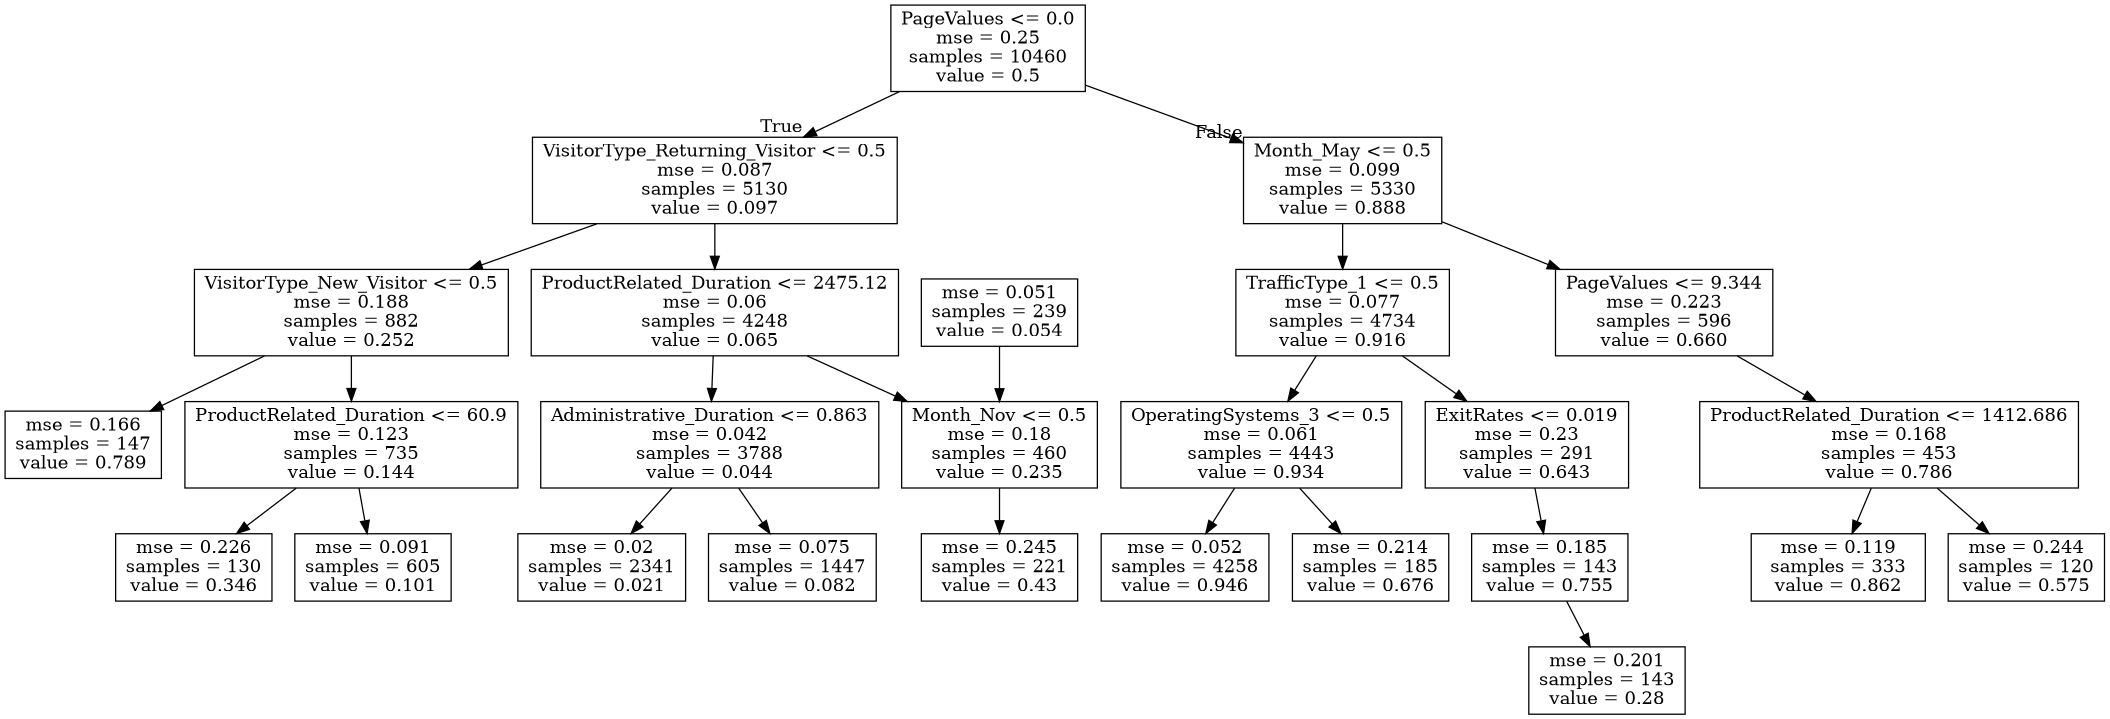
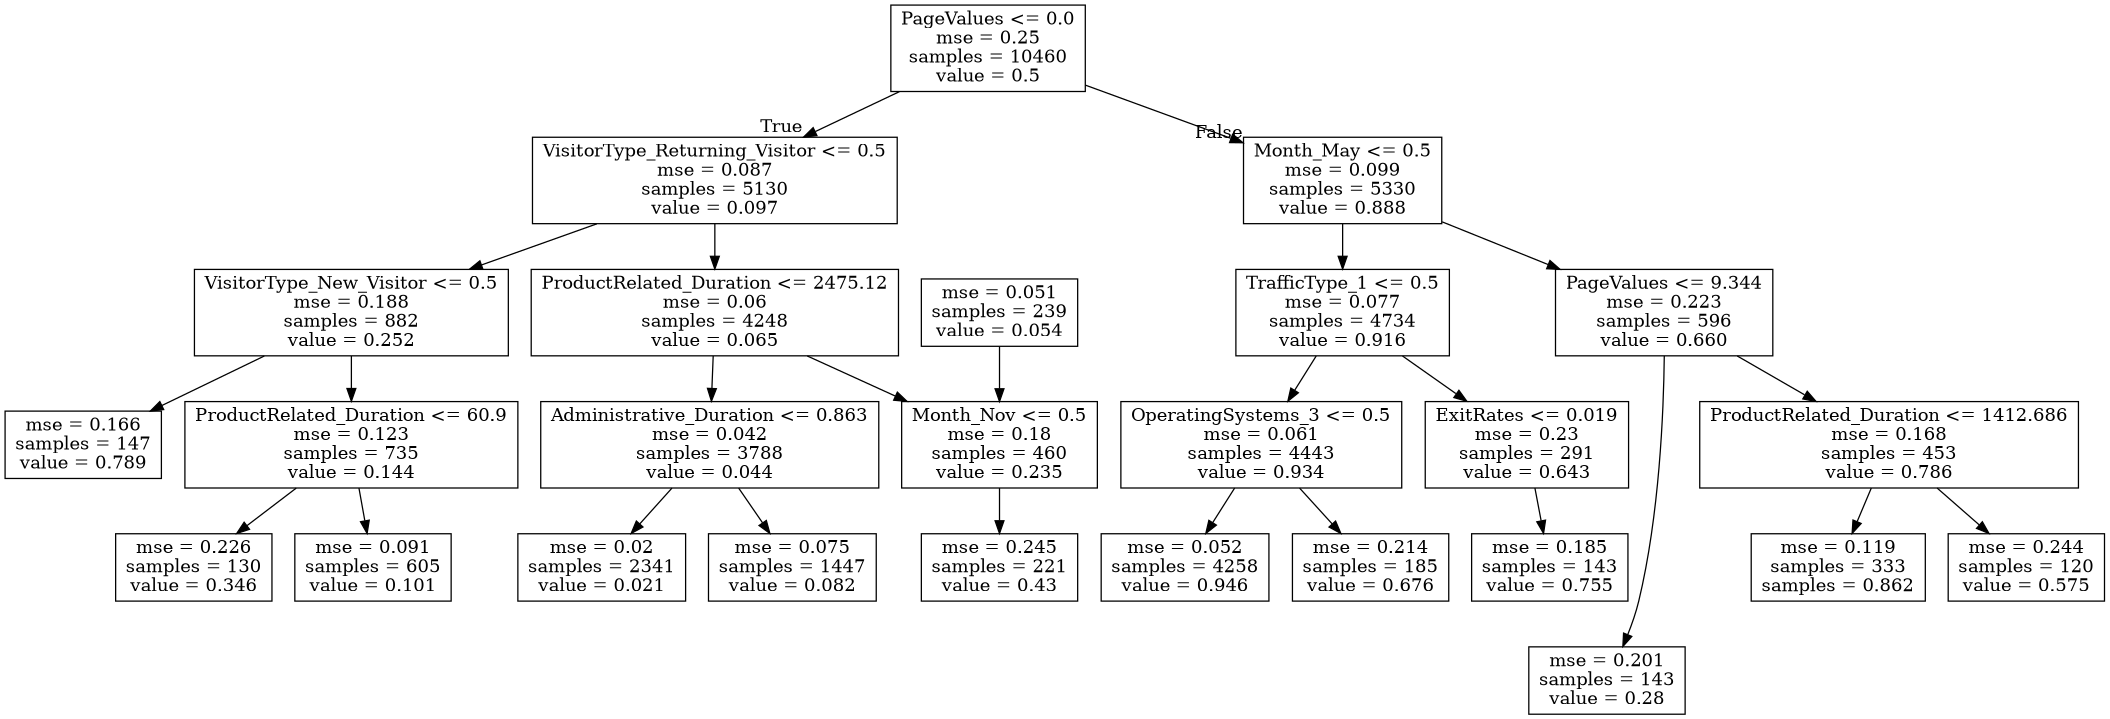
node "mse = 0.119 samples = 333 value = 0.862": label "mse = 0.119 samples = 333 value = 0.862" -> "mse = 0.119 samples = 333 samples = 0.862"
edge "mse = 0.185 samples = 143 value = 0.755" -> "mse = 0.201 samples = 143 value = 0.28": now "PageValues <= 9.344 mse = 0.223 samples = 596 value = 0.660" -> "mse = 0.201 samples = 143 value = 0.28"
